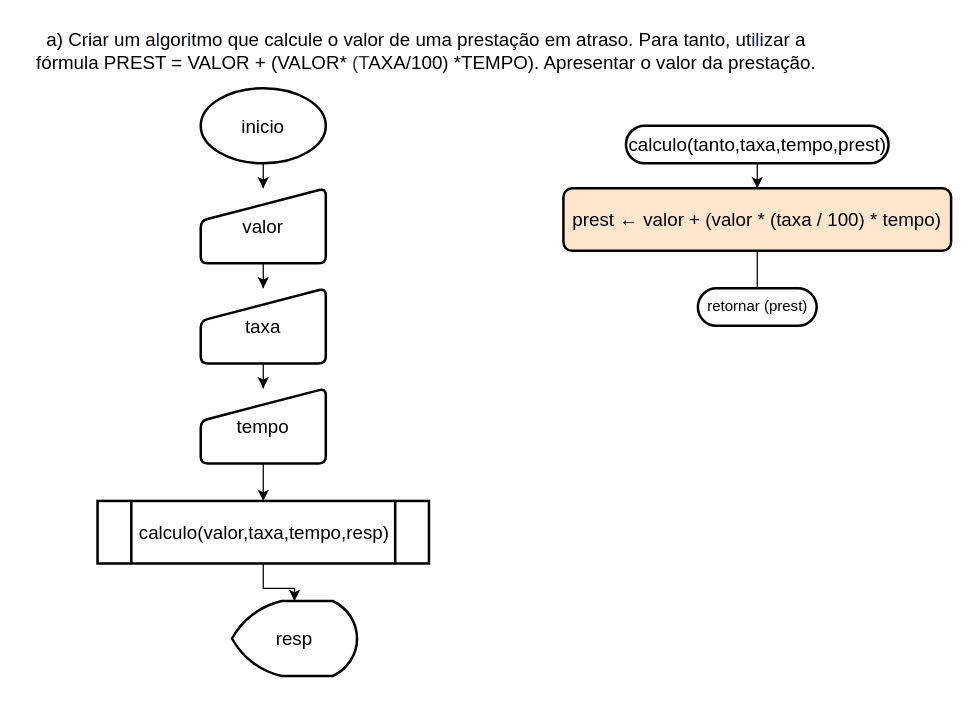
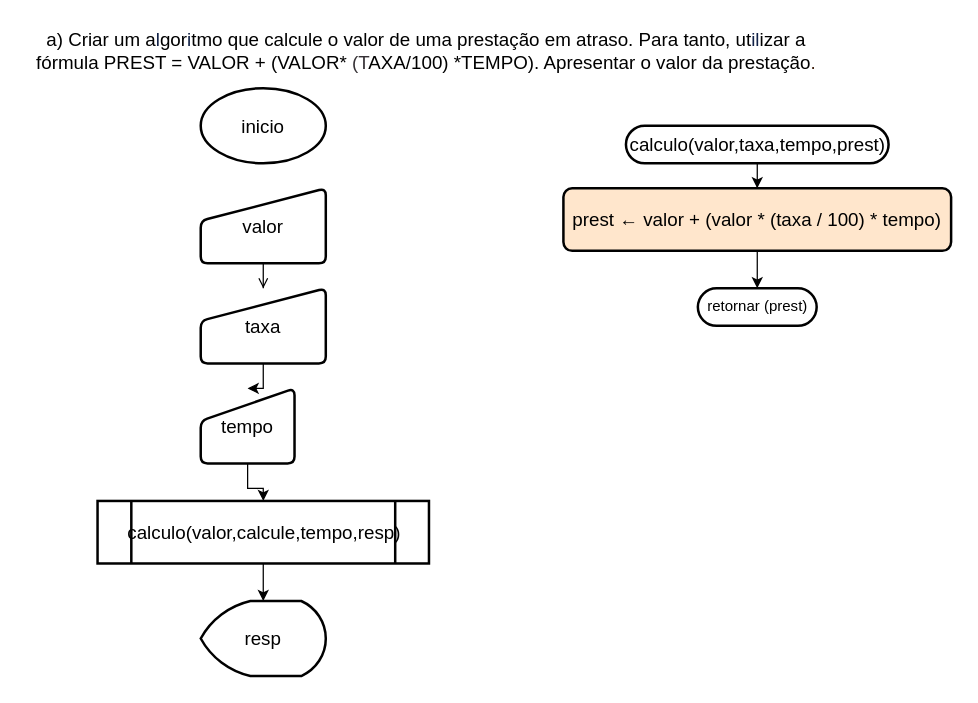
node "calculo(tanto,taxa,tempo,prest)": label "calculo(tanto,taxa,tempo,prest)" -> "calculo(valor,taxa,tempo,prest)"
edge "inicio" -> "valor": removed
edge "valor" -> "taxa": arrowhead classic -> open
edge "prest ← valor + (valor * (taxa / 100) * tempo)" -- "retornar (prest)": arrowhead none -> classic
node "tempo": size 125x75 -> 94x75
node "calculo(valor,taxa,tempo,resp)": label "calculo(valor,taxa,tempo,resp)" -> "calculo(valor,calcule,tempo,resp)"
node "resp": moved (294, 638) -> (263, 638)
